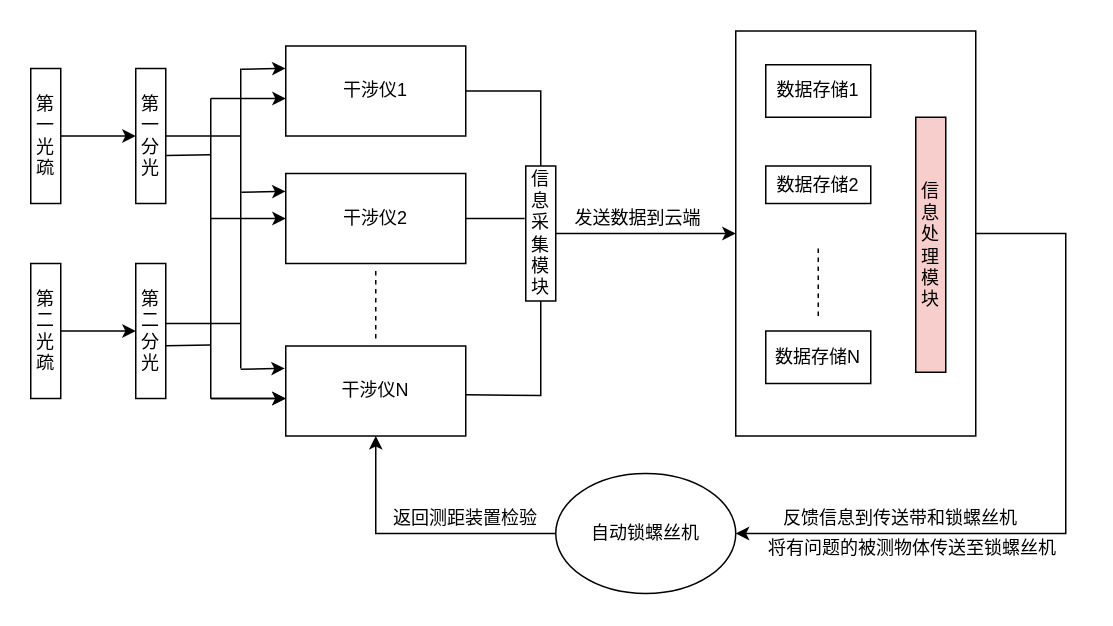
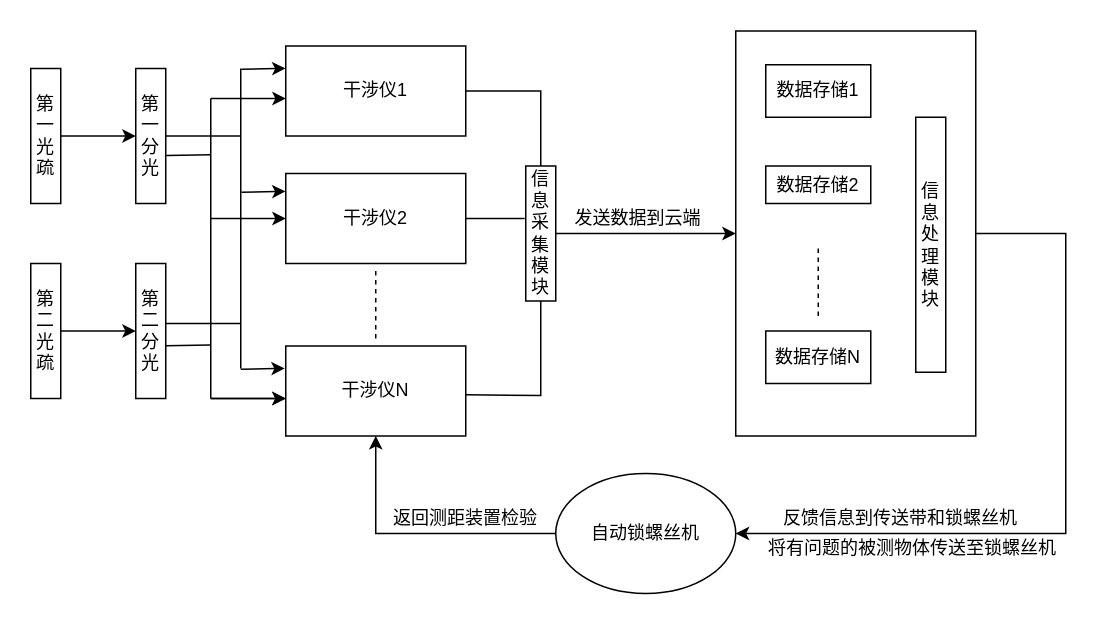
node "信息处理模块": fillcolor #f8cecc -> #ffffff
